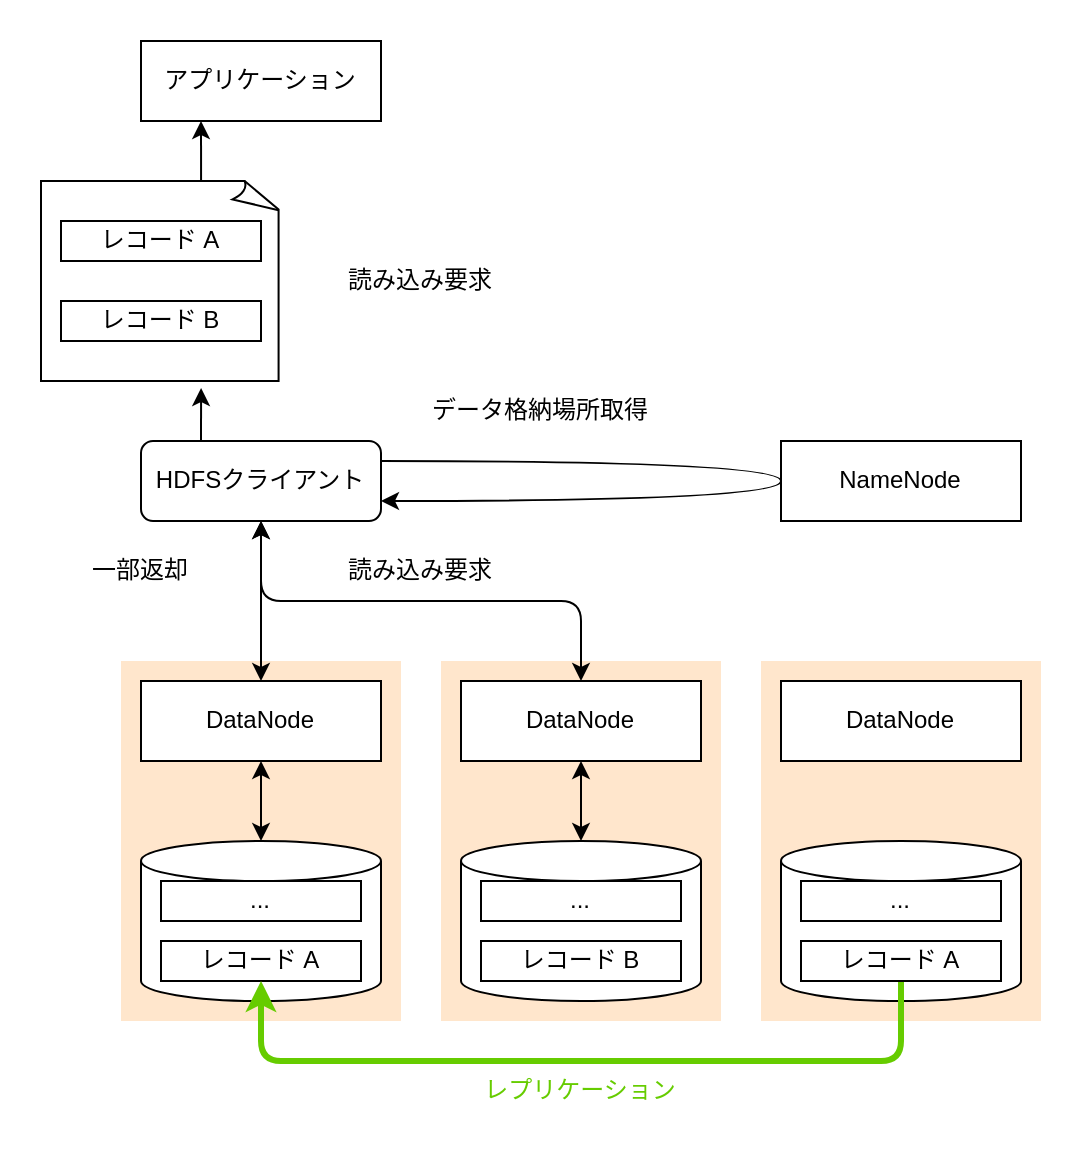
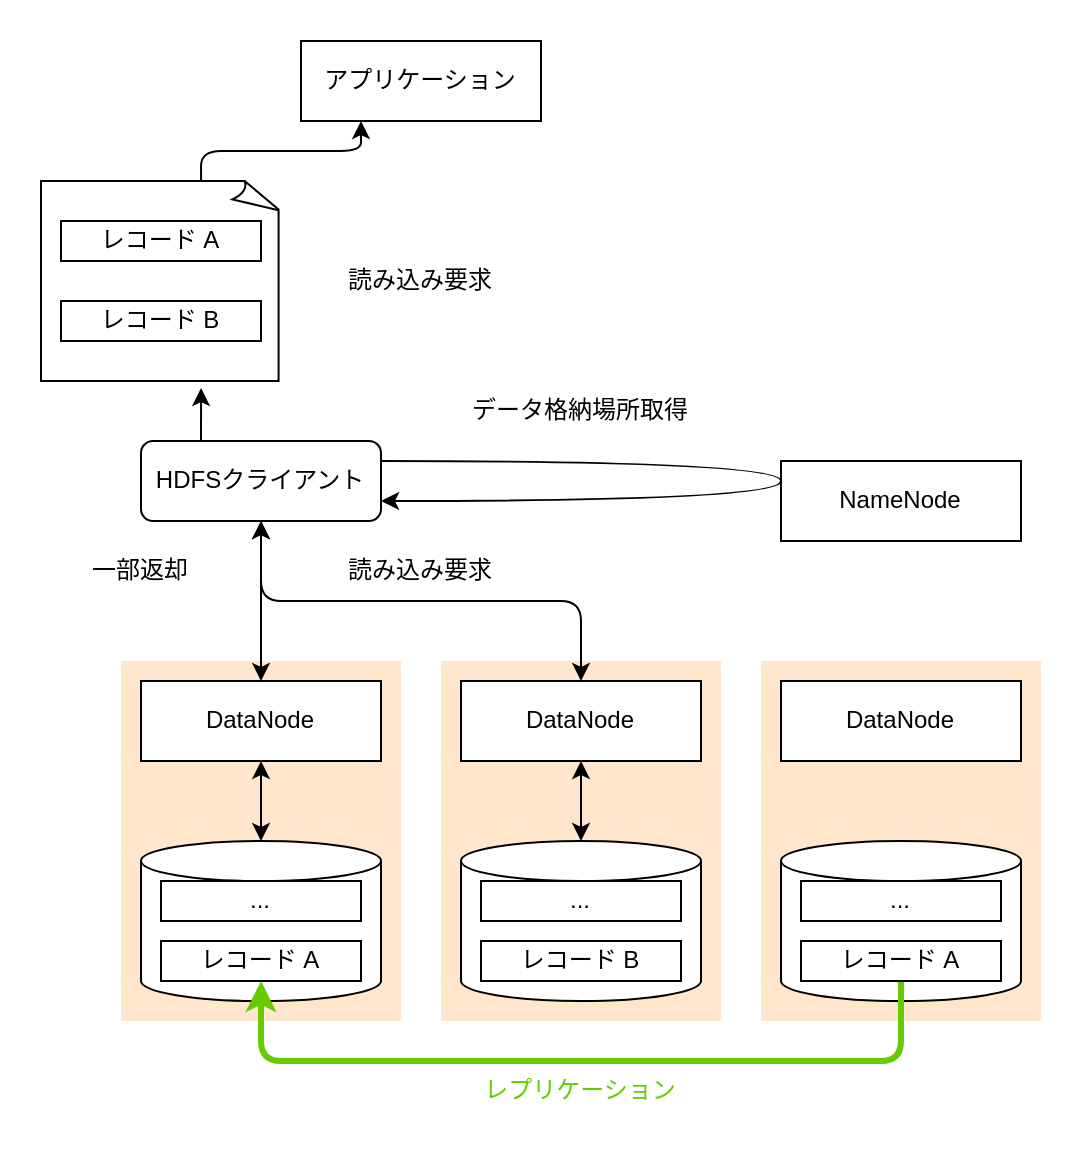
node "アプリケーション": moved (261, 81) -> (421, 81)
node "データ格納場所取得": moved (541, 411) -> (581, 411)
node "NameNode": moved (901, 481) -> (901, 501)
